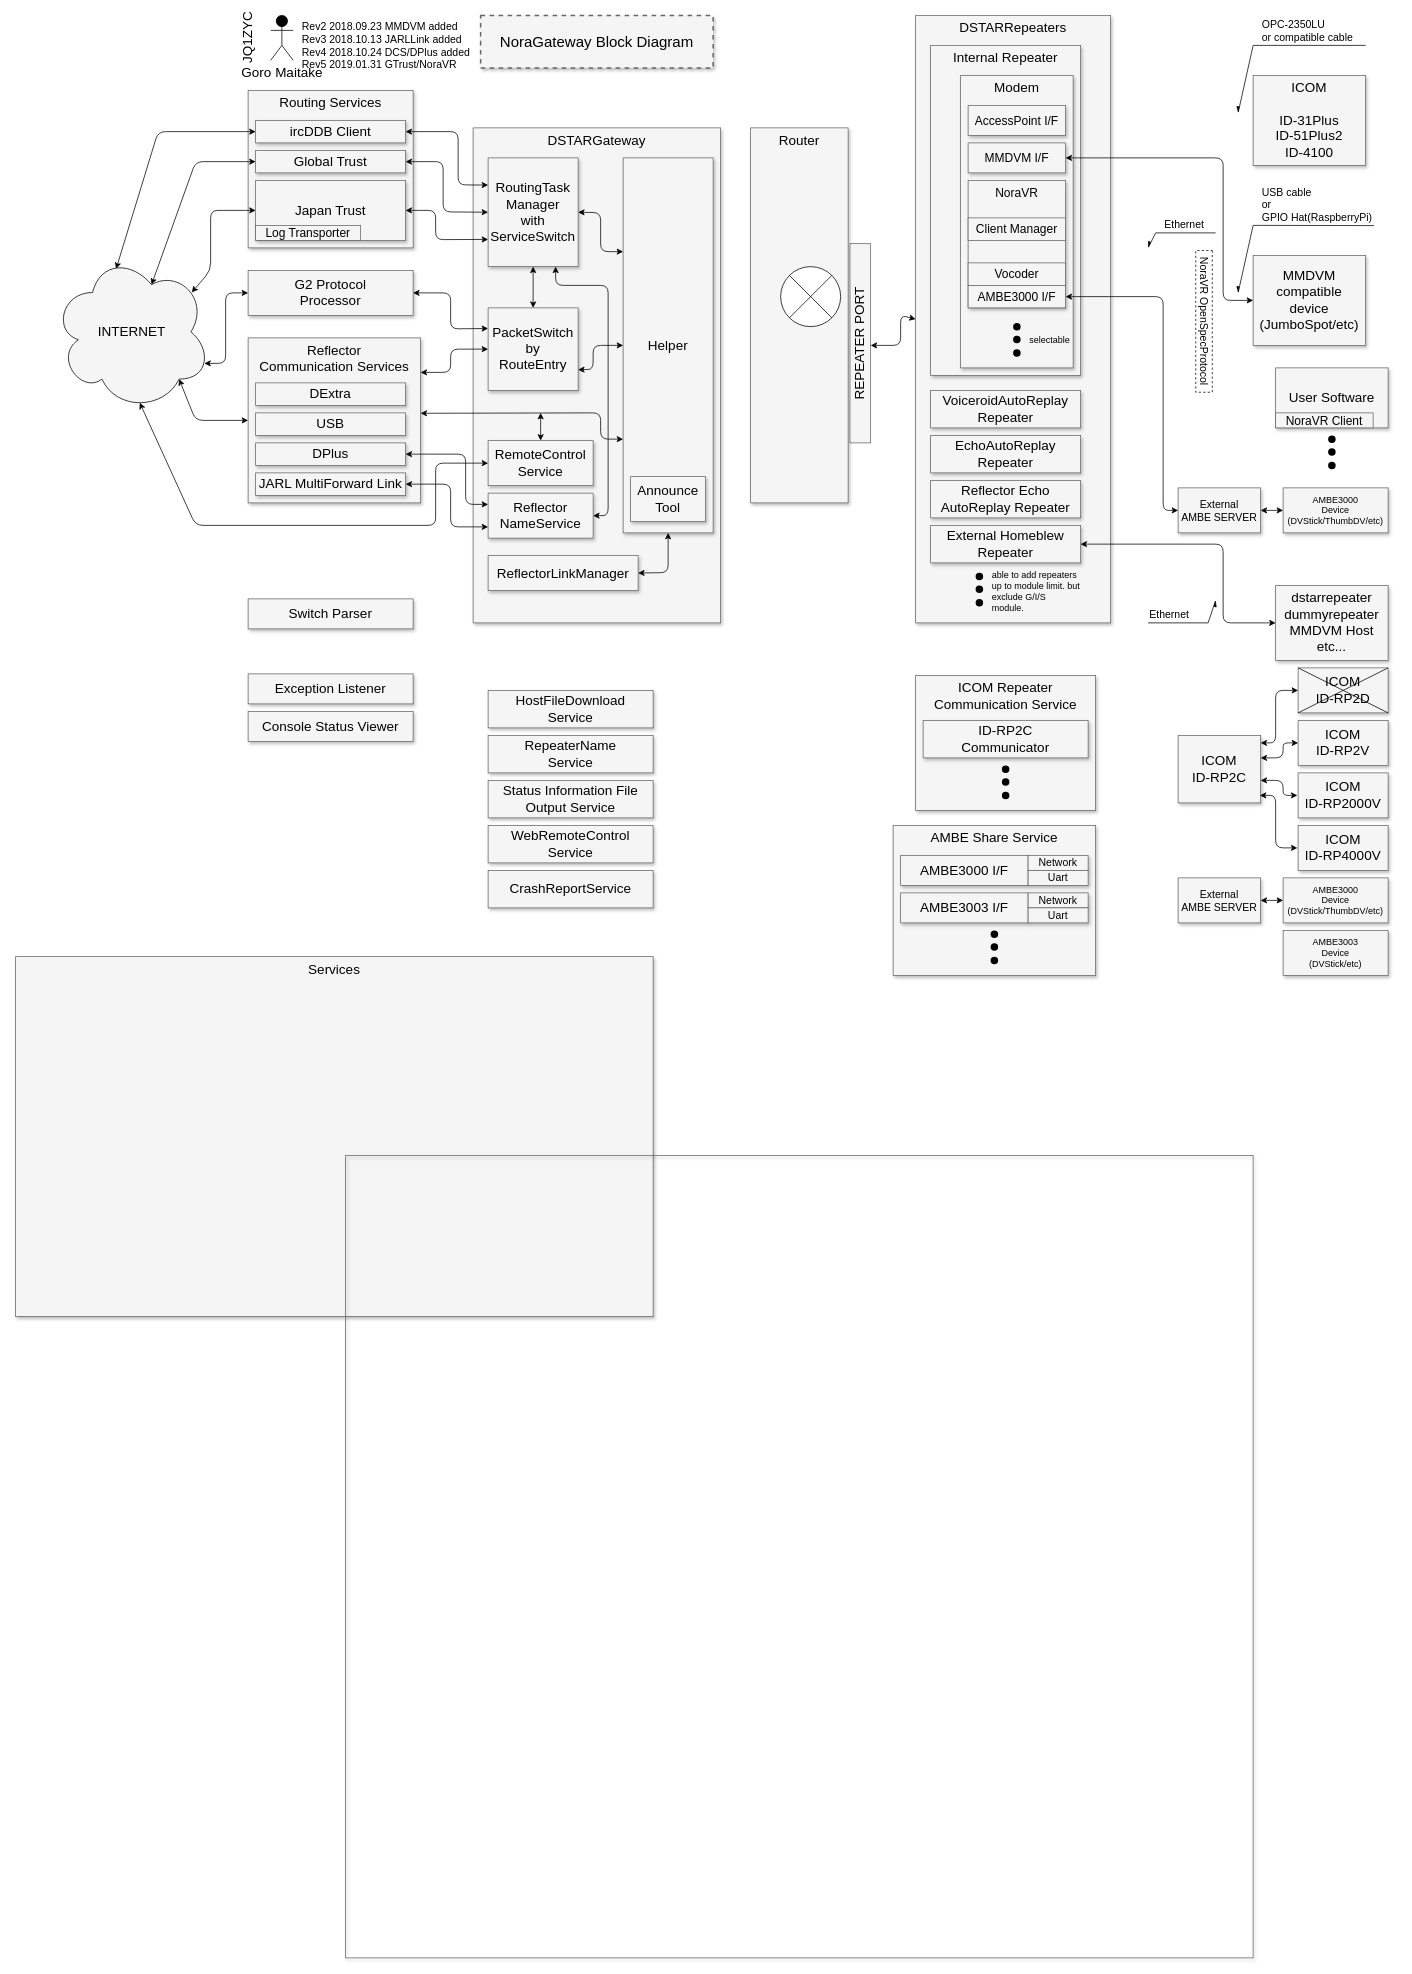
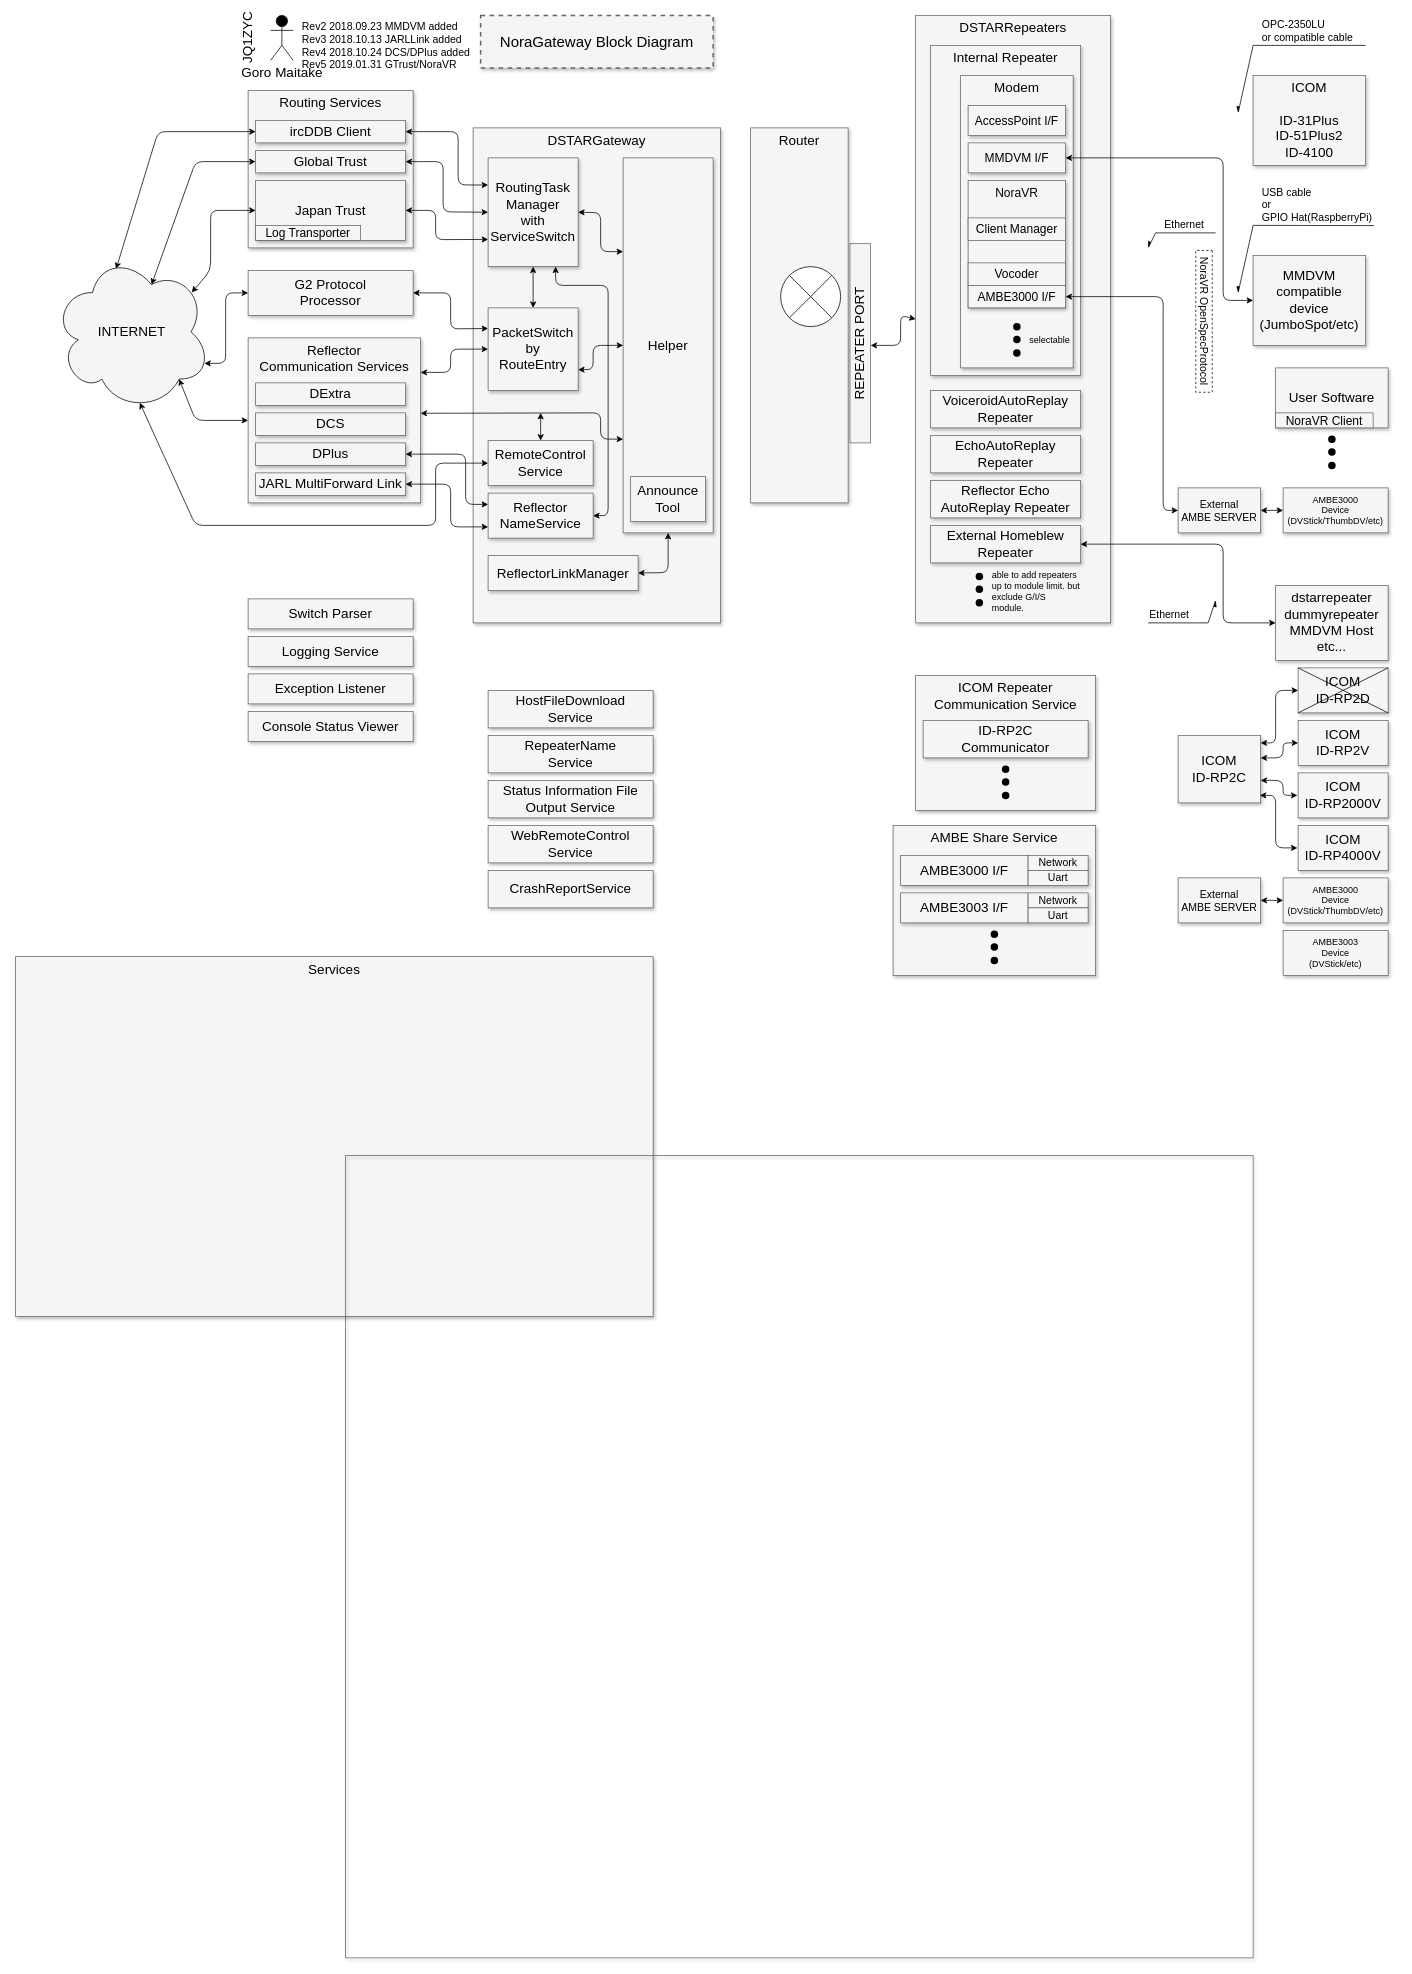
node "USB": label "USB" -> "DCS"
node "Logging Service": added
